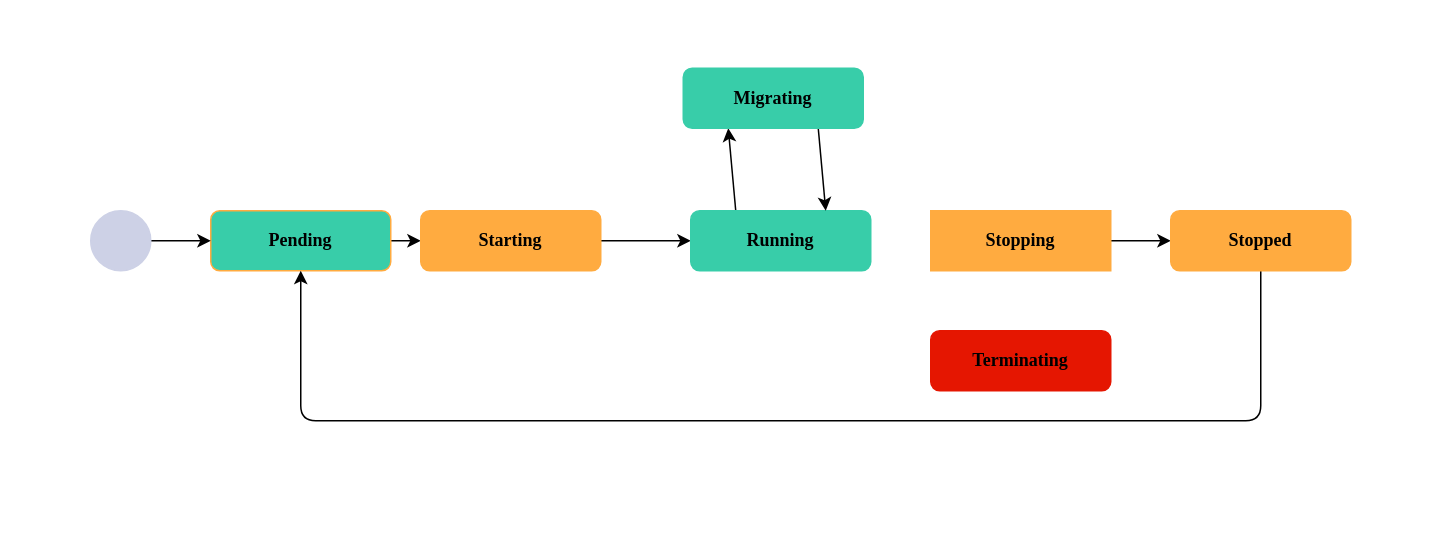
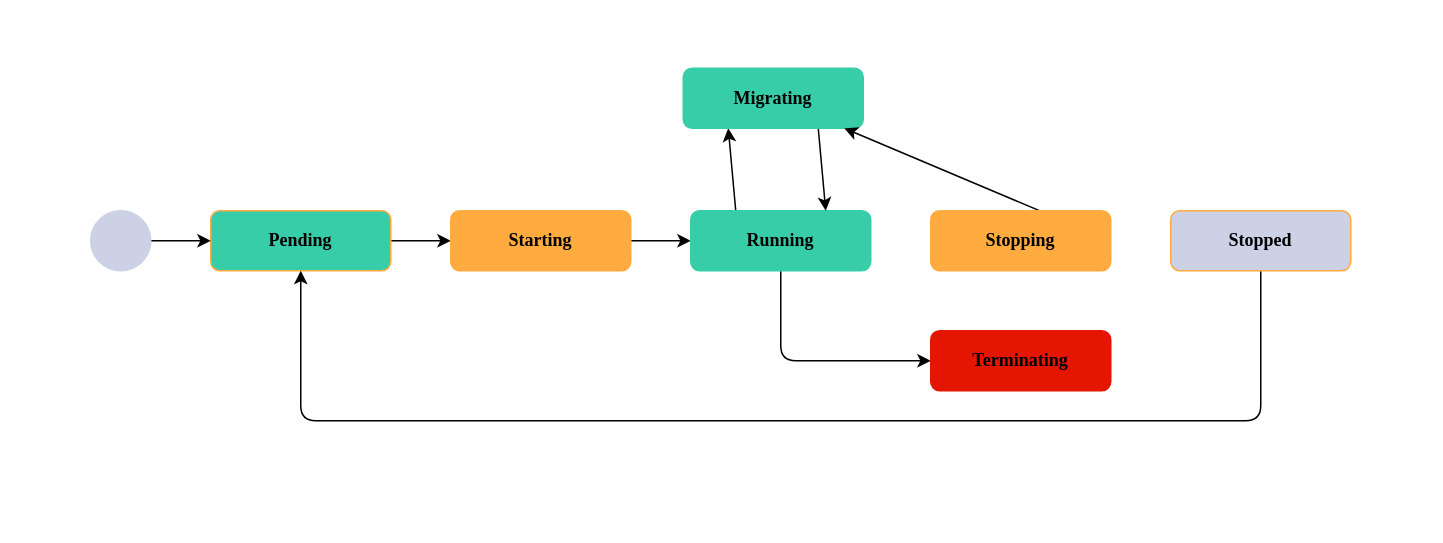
node "Starting": moved (511, 241) -> (541, 241)
node "Stopping": shape rectangle -> rounded rectangle
edge "Stopping" -> "Stopped": now "Stopping" -> "Migrating"
node "Stopped": fillcolor #ffab40 -> #cdd1e6
edge "Running" -> "Terminating": added
